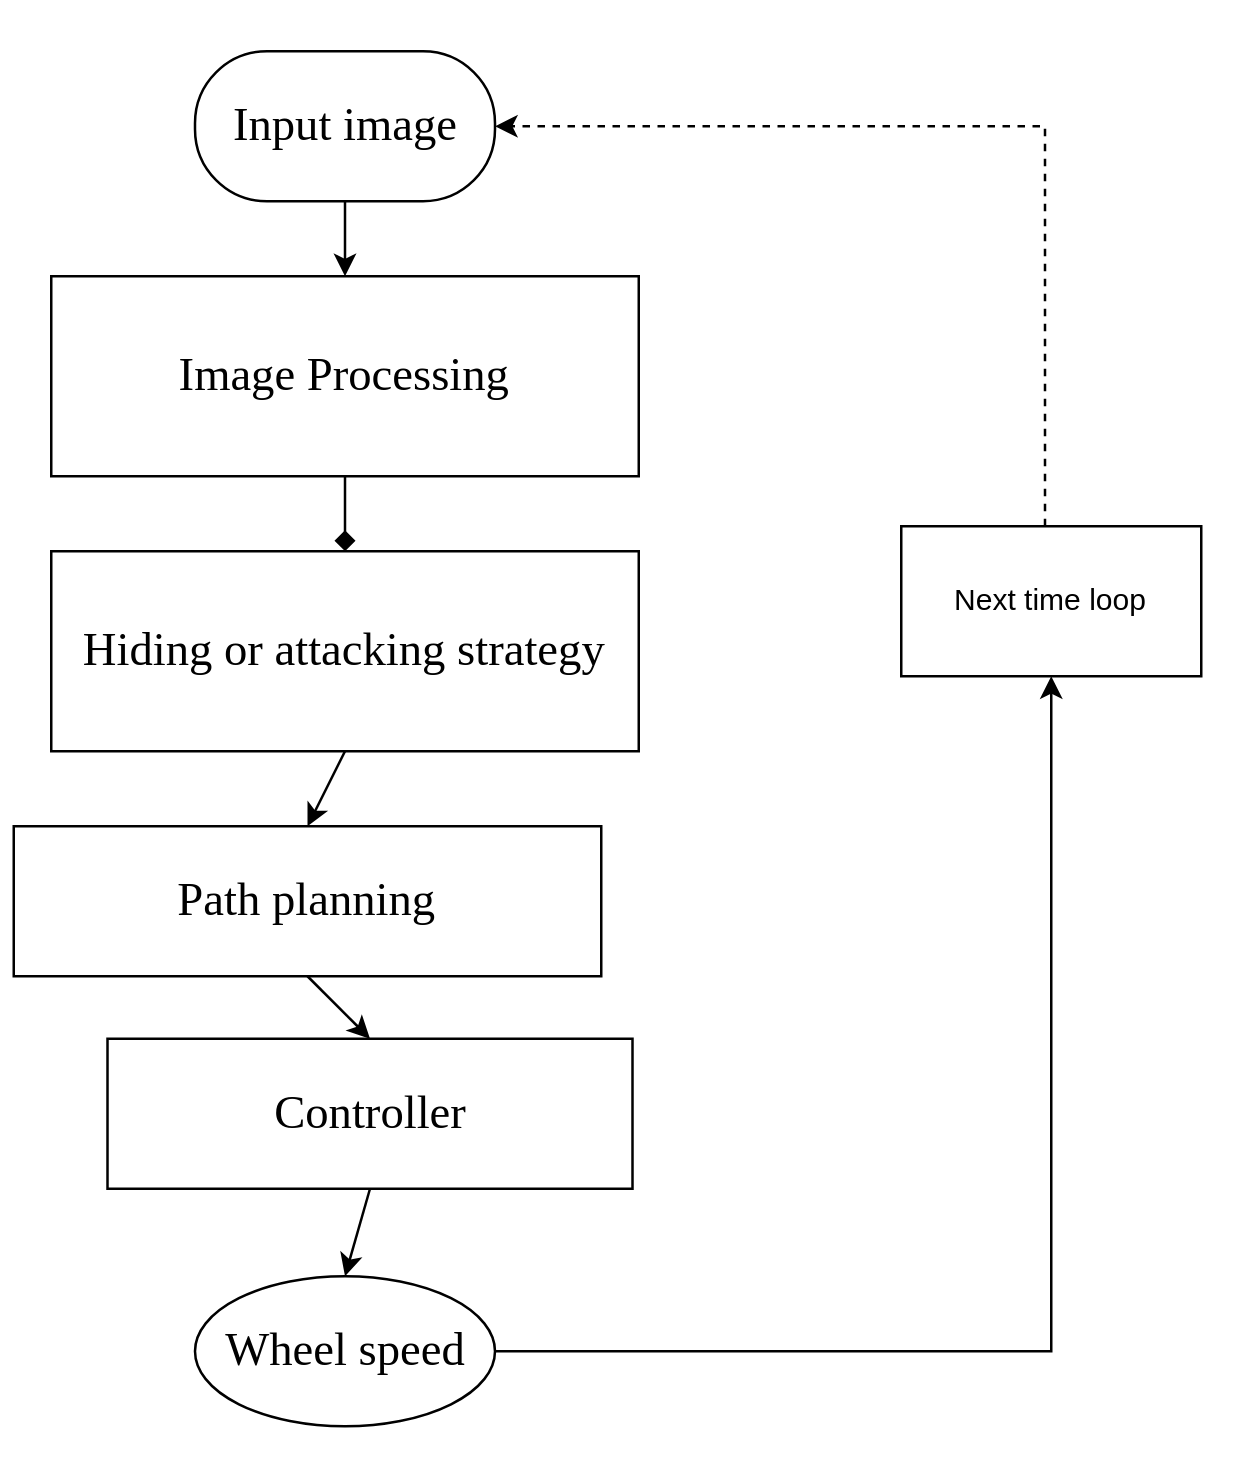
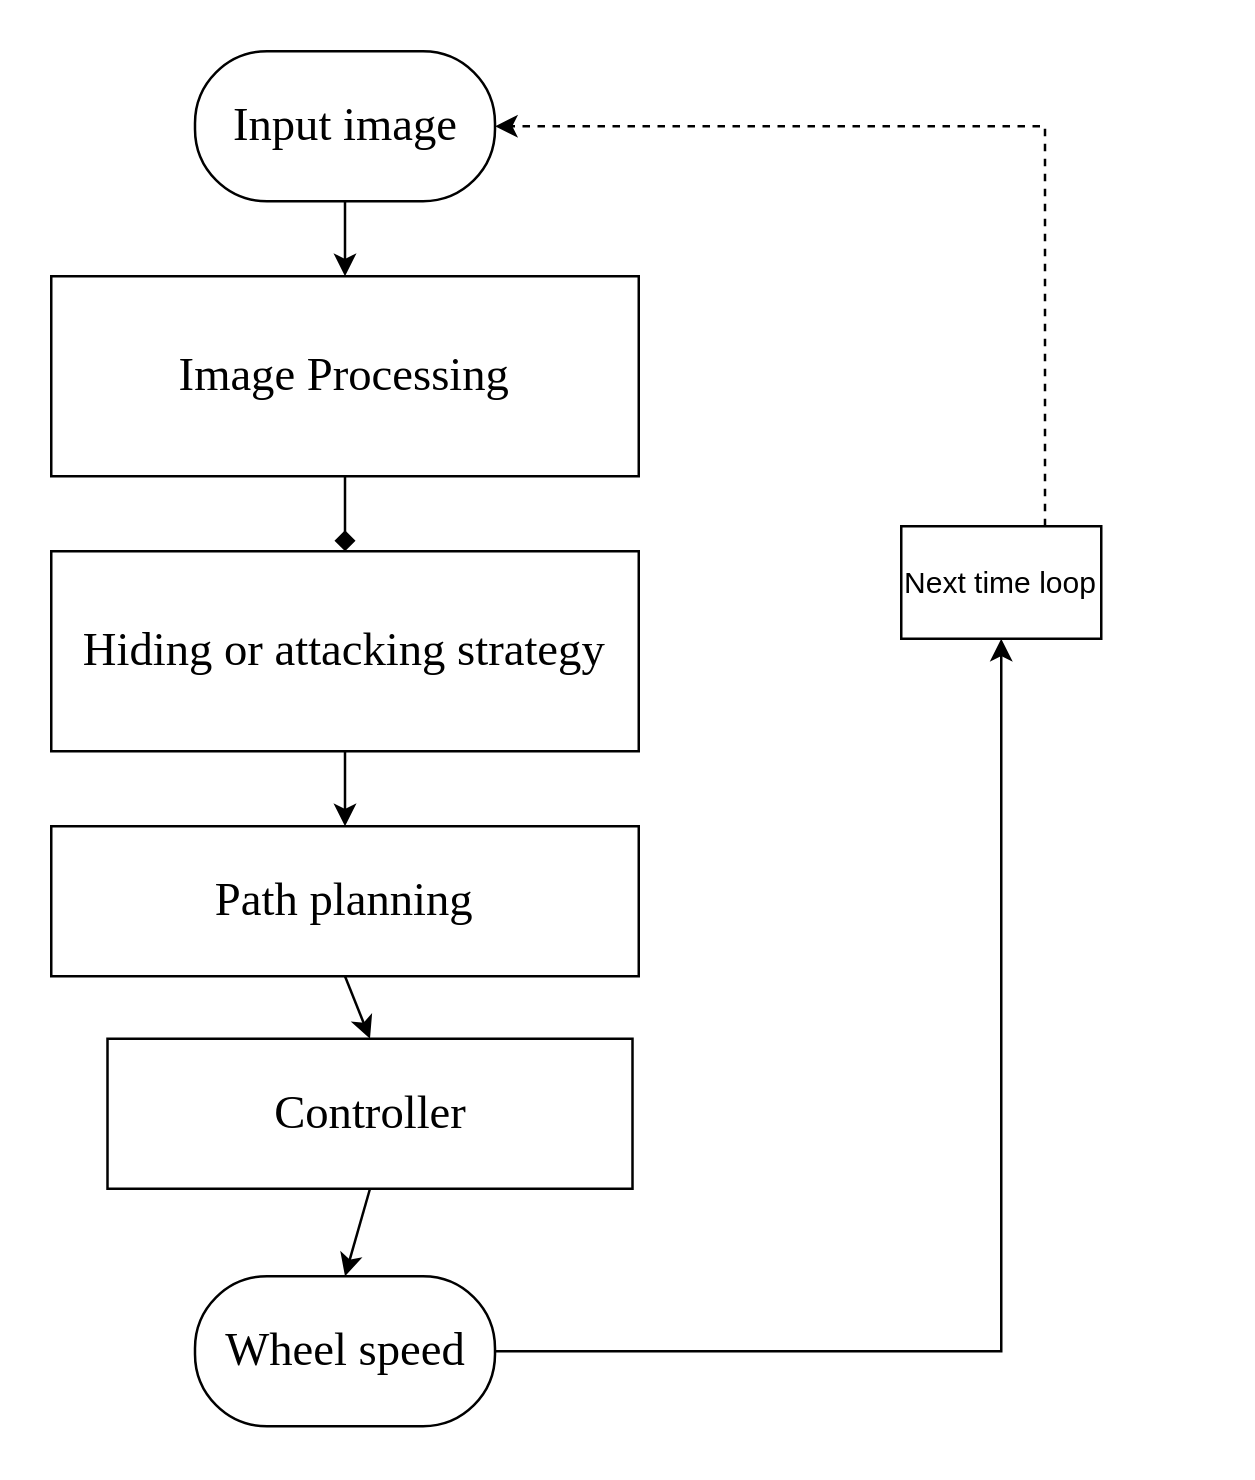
node "Next time loop": size 300x150 -> 200x113
node "Path planning": moved (308, 901) -> (345, 901)
node "Wheel speed": shape ellipse -> rounded rectangle
